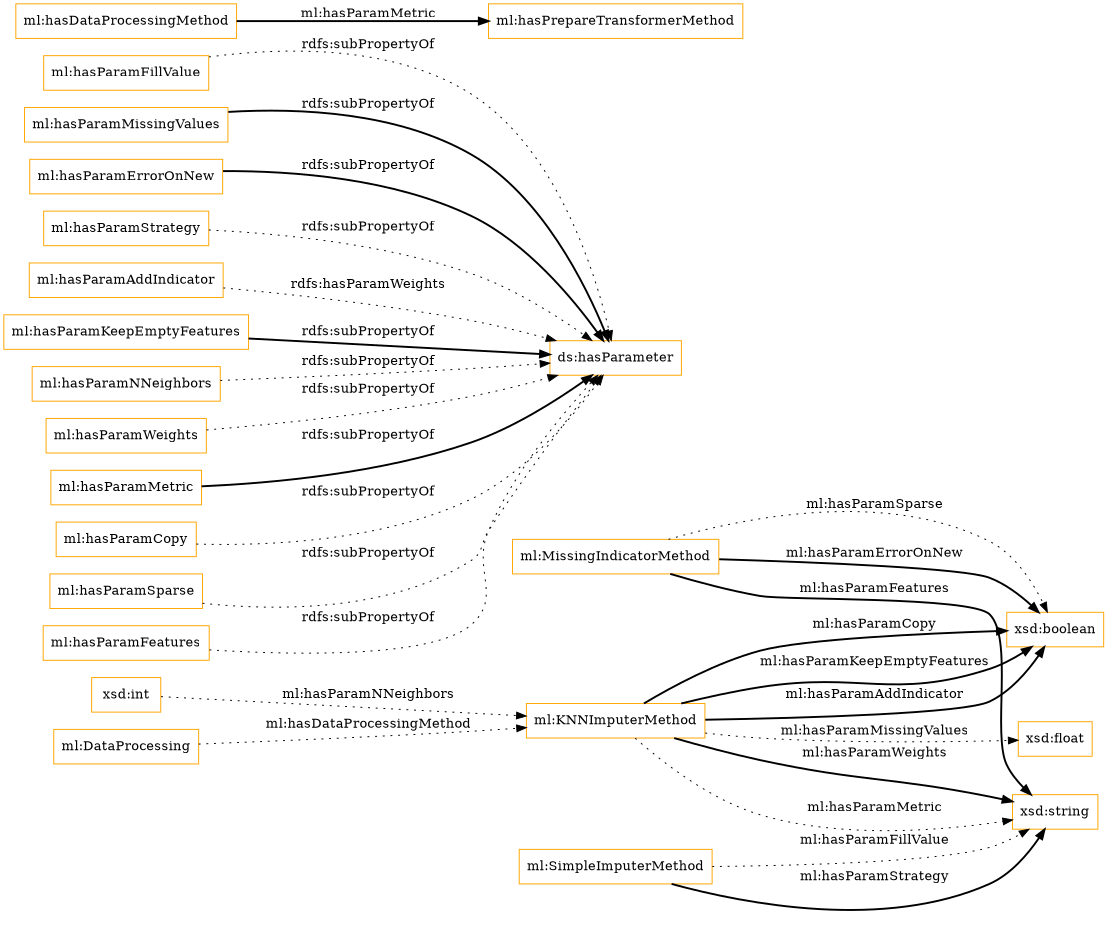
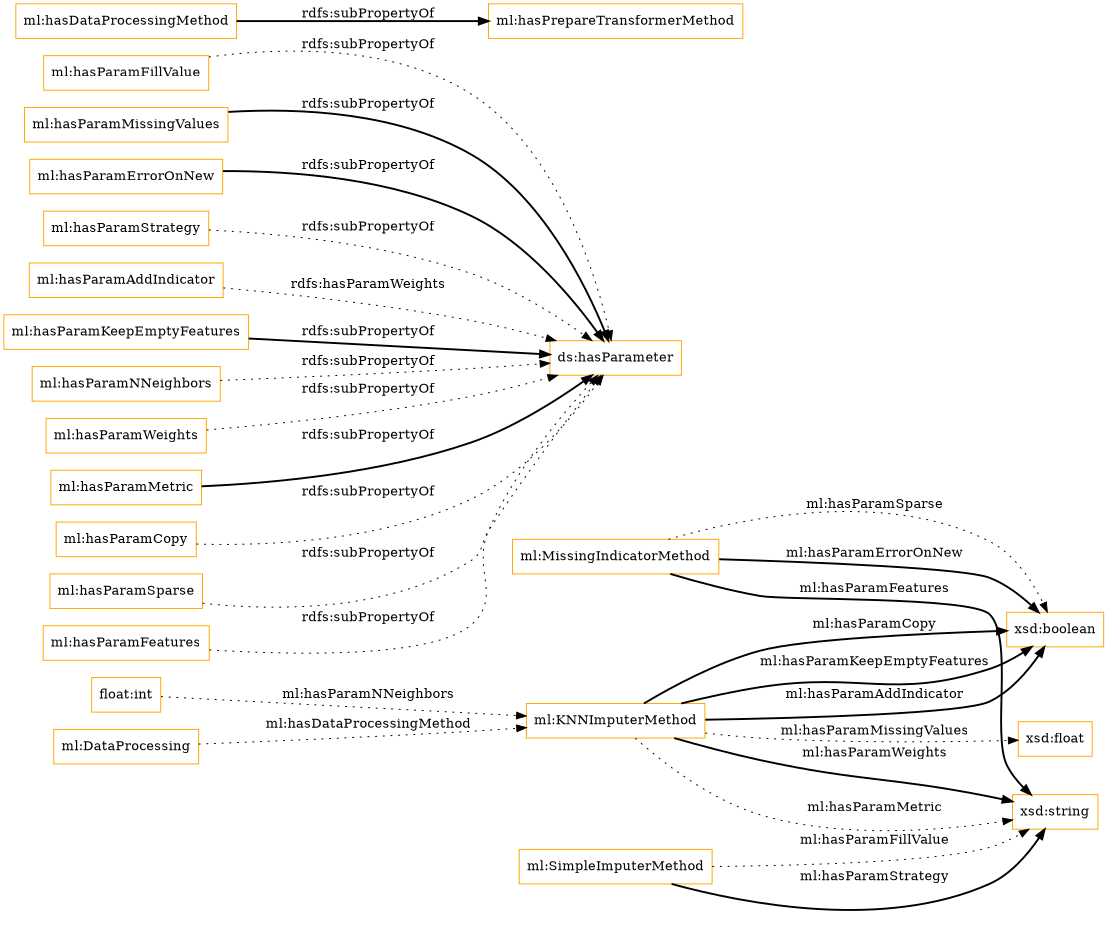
edge "ml:hasDataProcessingMethod" -> "ml:hasPrepareTransformerMethod": label "ml:hasParamMetric" -> "rdfs:subPropertyOf"
node "xsd:int": label "xsd:int" -> "float:int"
